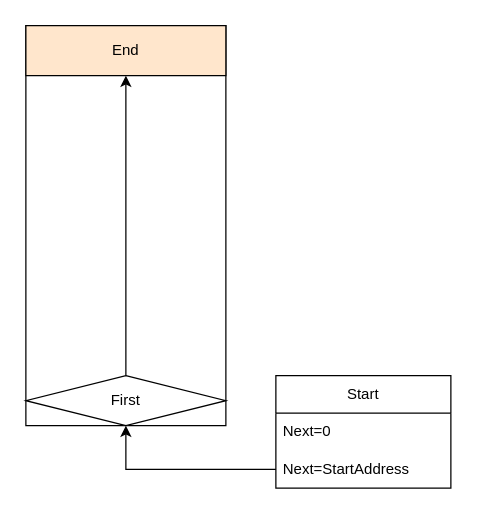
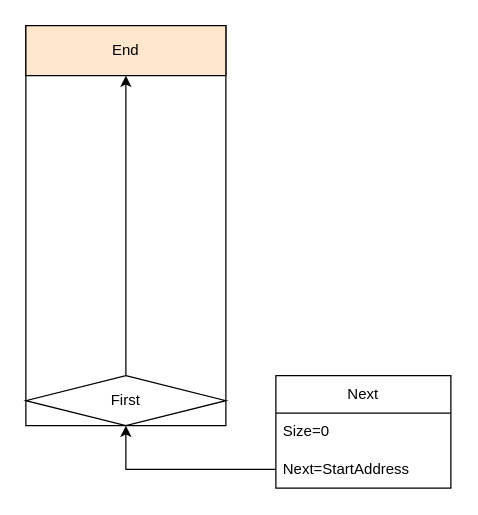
node "Start": label "Start" -> "Next"
node "Next=0": label "Next=0" -> "Size=0"
